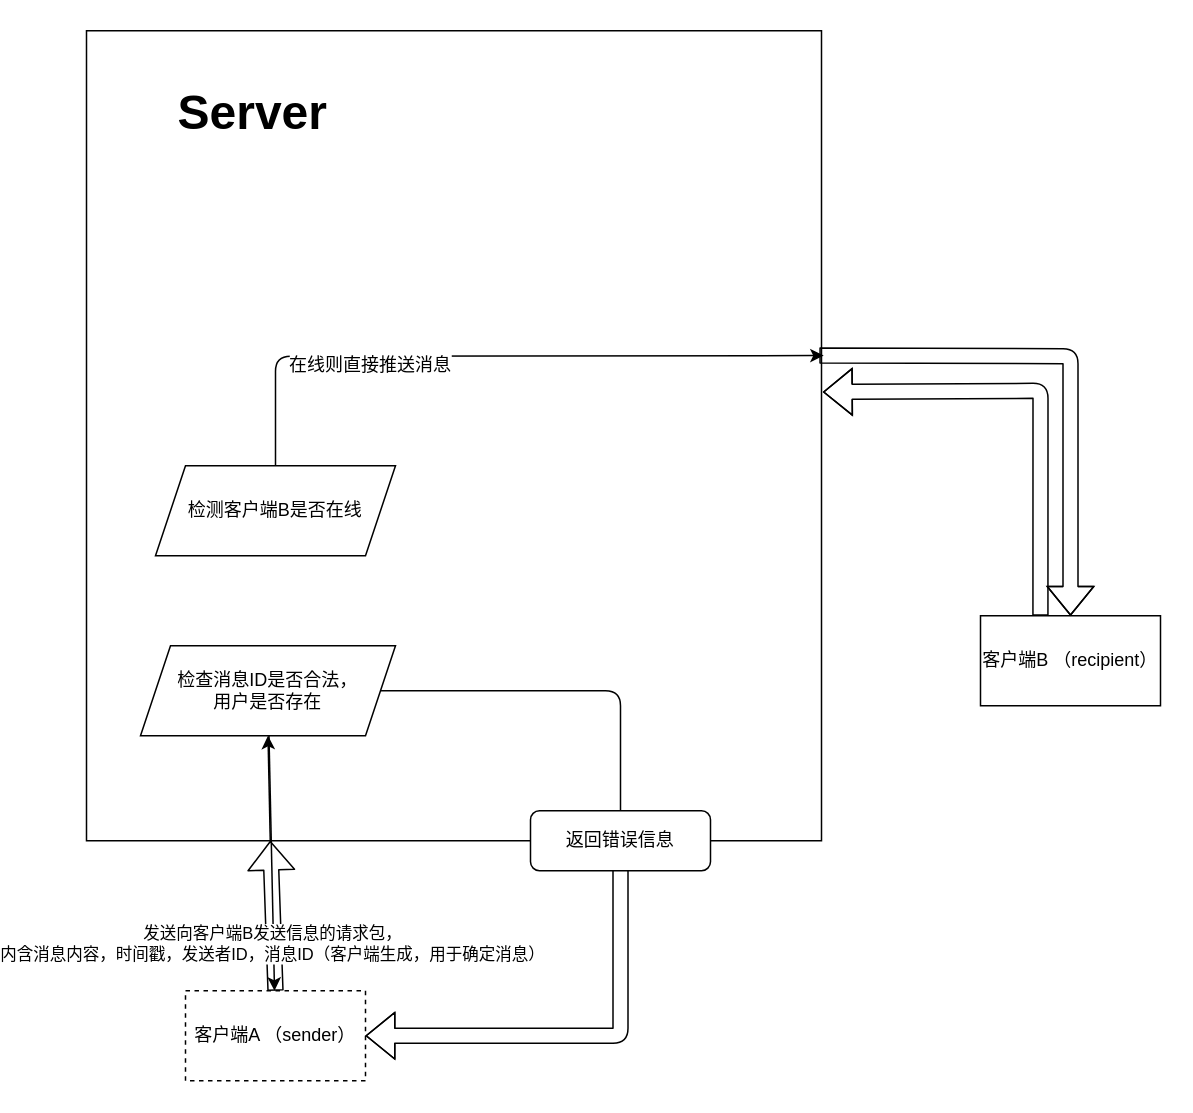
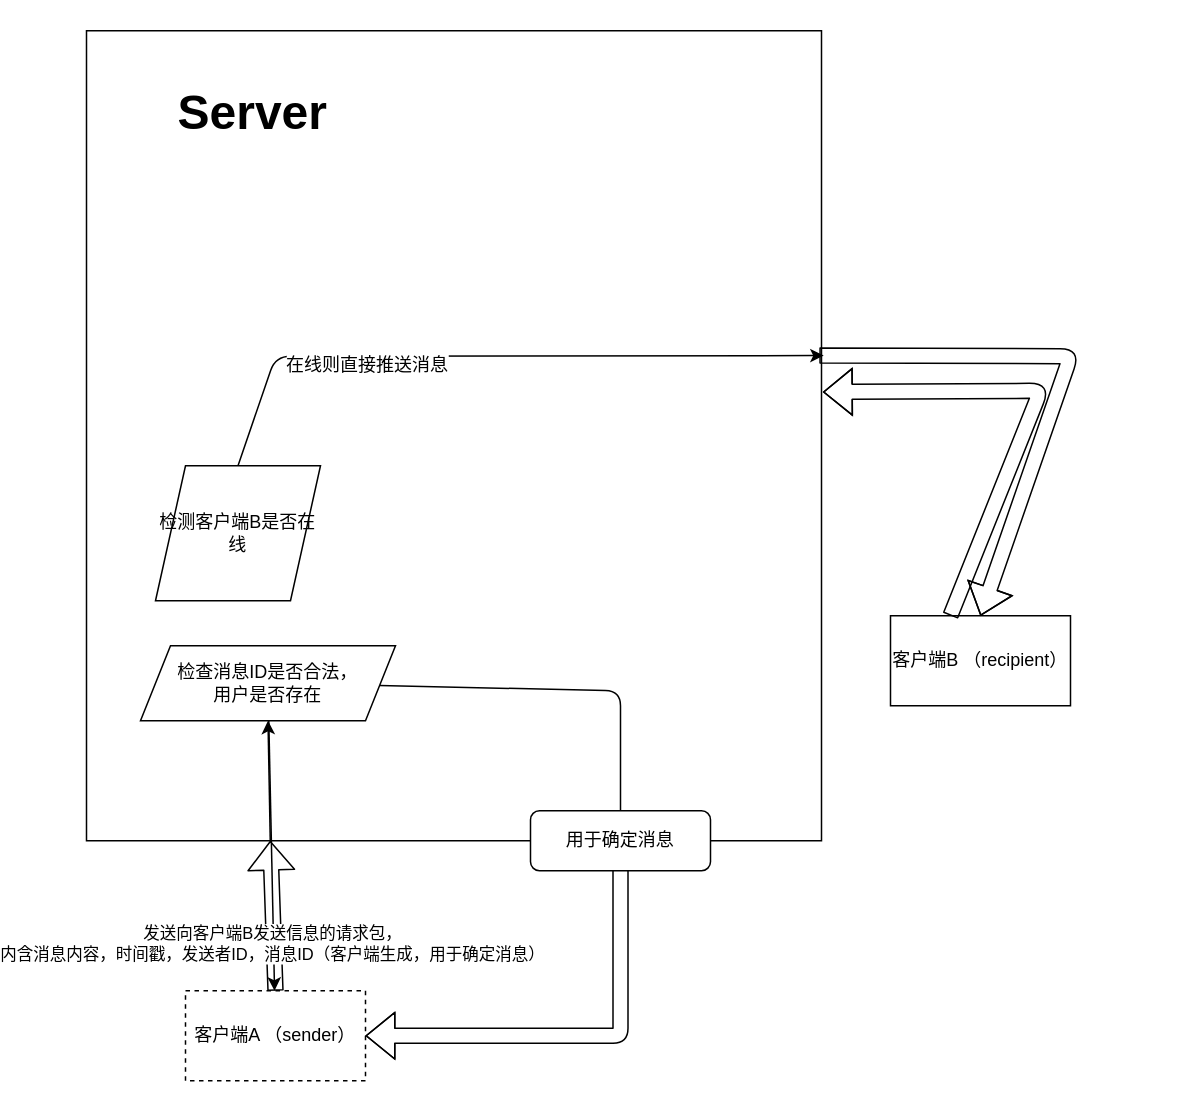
node "检测客户端B是否在线": size 240x90 -> 165x135
node "客户端B （recipient）": moved (1070, 661) -> (980, 661)
node "检查消息ID是否合法， 用户是否存在": size 255x90 -> 255x75
node "返回错误信息": label "返回错误信息" -> "用于确定消息"
